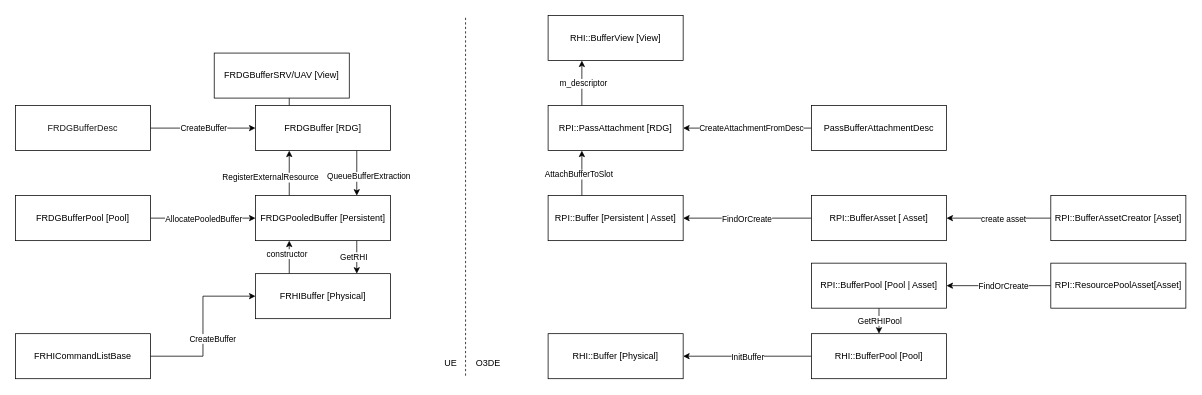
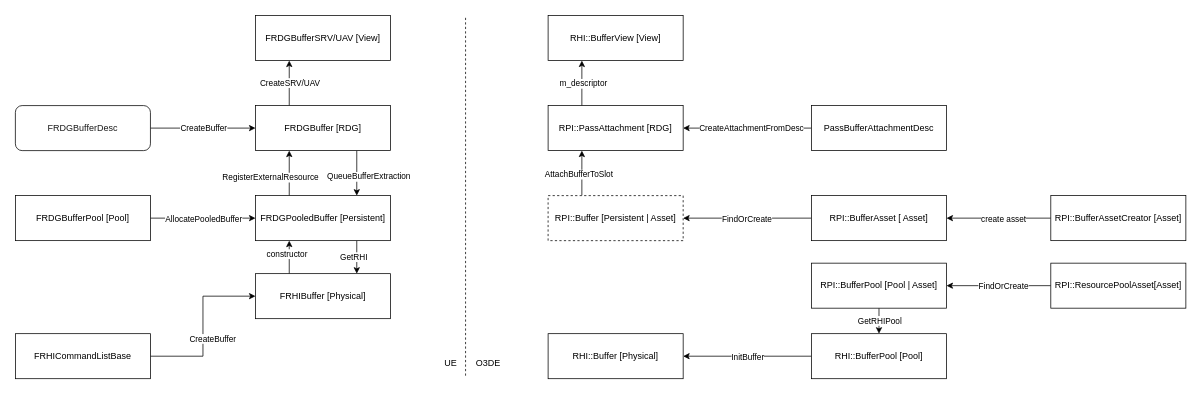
node "FRDGBufferSRV/UAV [View]": moved (282, 75) -> (323, 38)
node "FRDGBufferDesc": shape rectangle -> rounded rectangle
node "RPI::Buffer [Persistent | Asset]": style solid -> dashed
